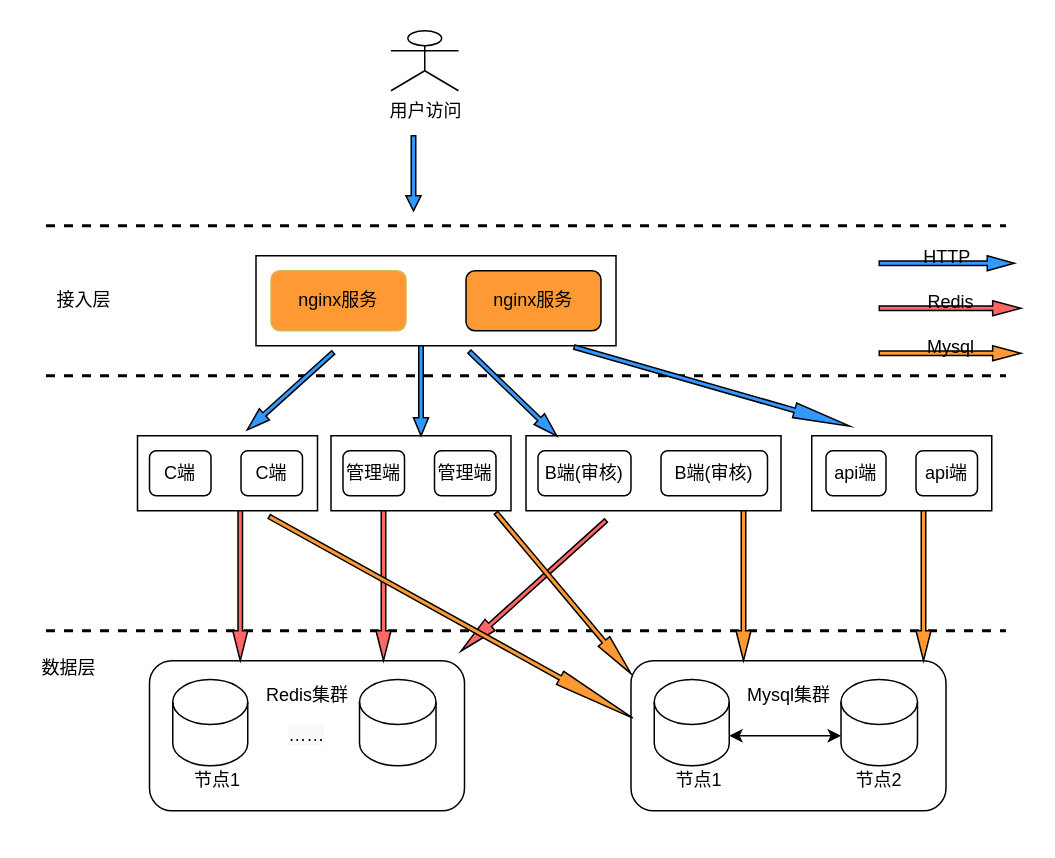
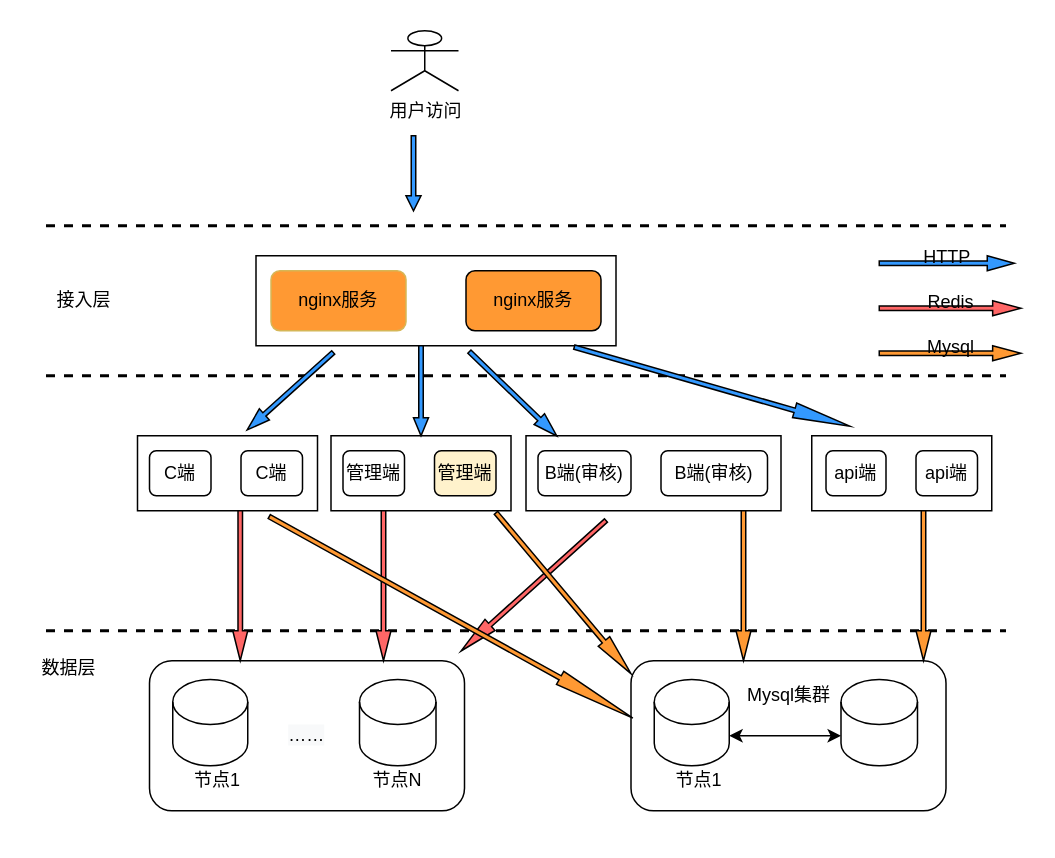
node "管理端": fillcolor #ffffff -> #fff2cc
node "Redis集群": removed
node "节点N": added
node "节点2": removed
